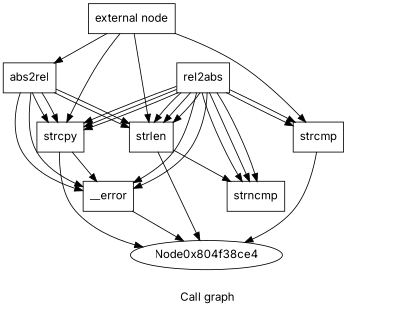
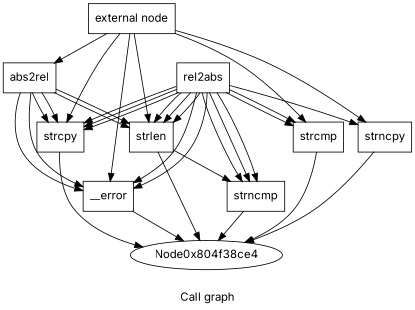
node "strncpy": added
edge "strcpy" -> "__error": now "external node" -> "__error"
edge "strncmp" -> "Node0x804f38ce4": added
